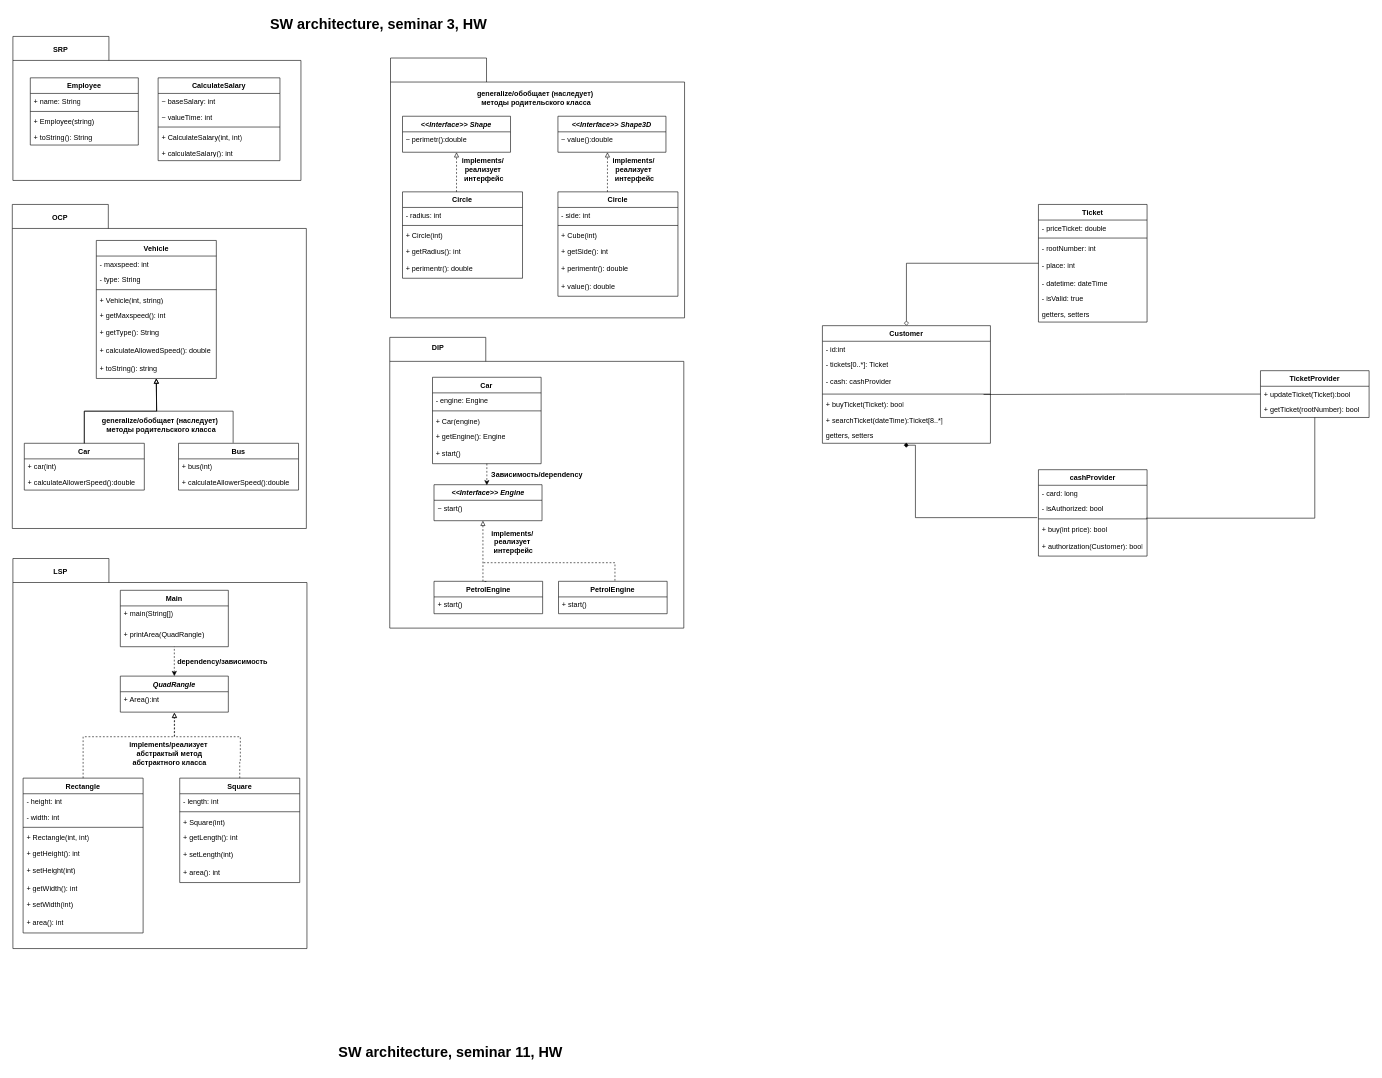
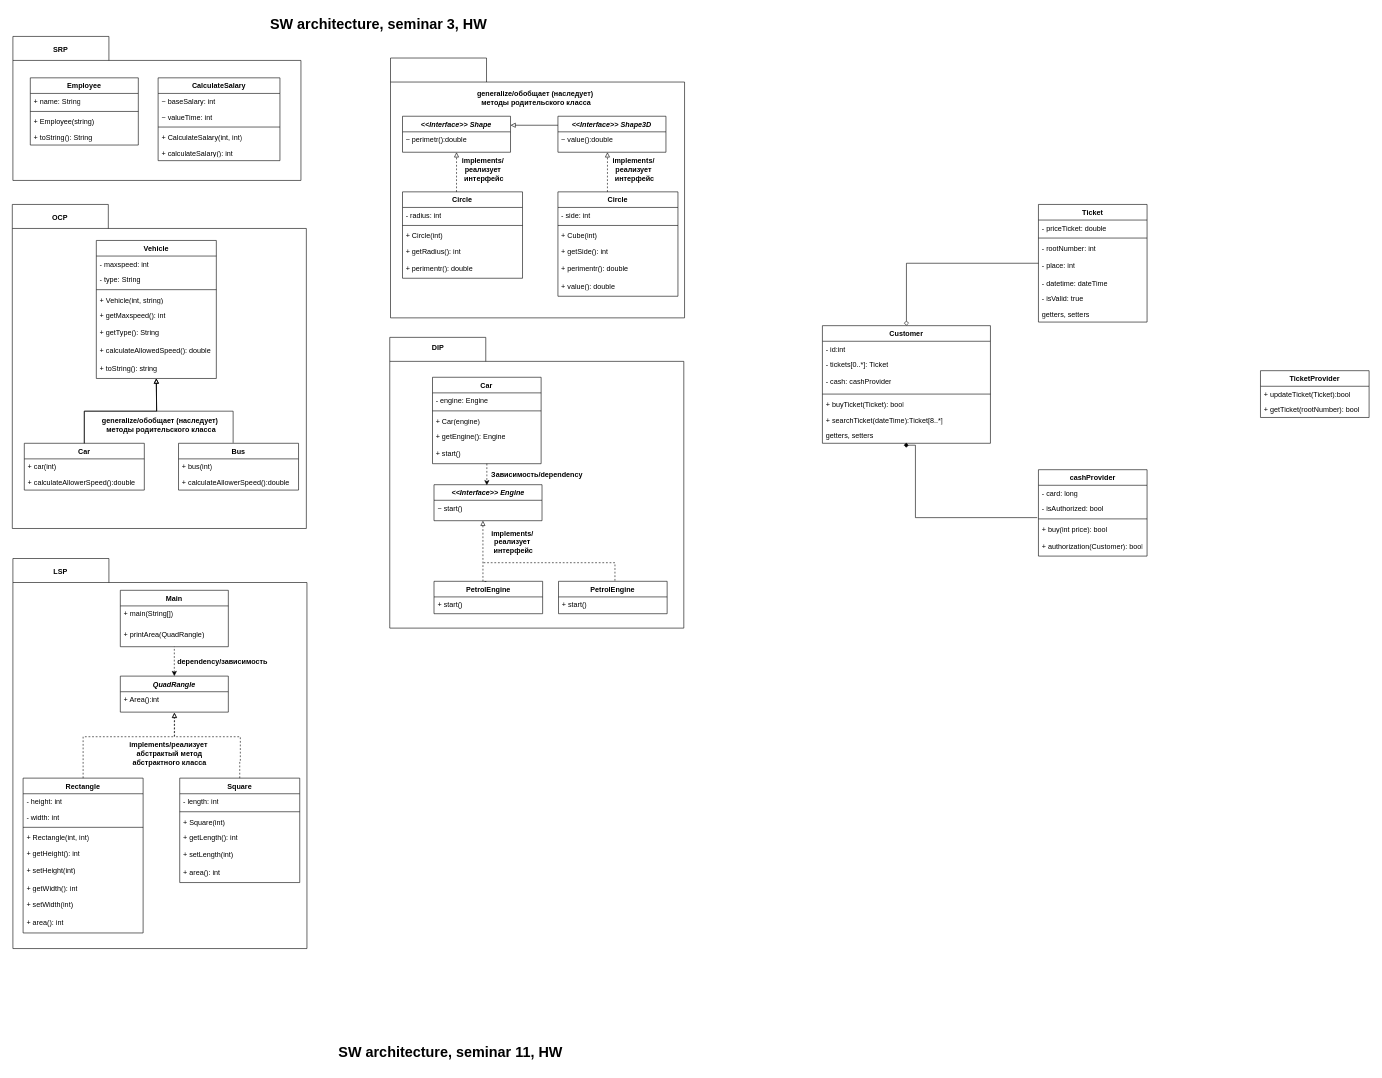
edge "<<Interface>> Shape3D" -> "<<Interface>> Shape": added
edge "TicketProvider" -- "+ buyTicket(Ticket): bool": removed
edge "TicketProvider" -- "+ buy(int price): bool": removed
